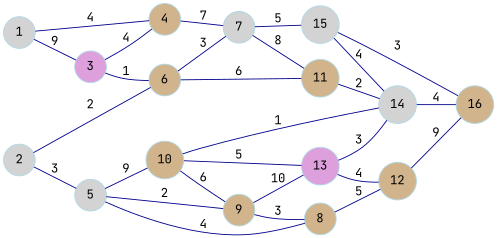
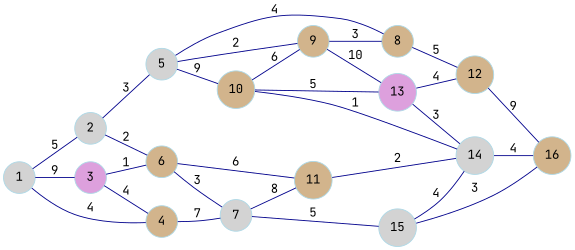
edge "2" -- "1": added, label "5"
